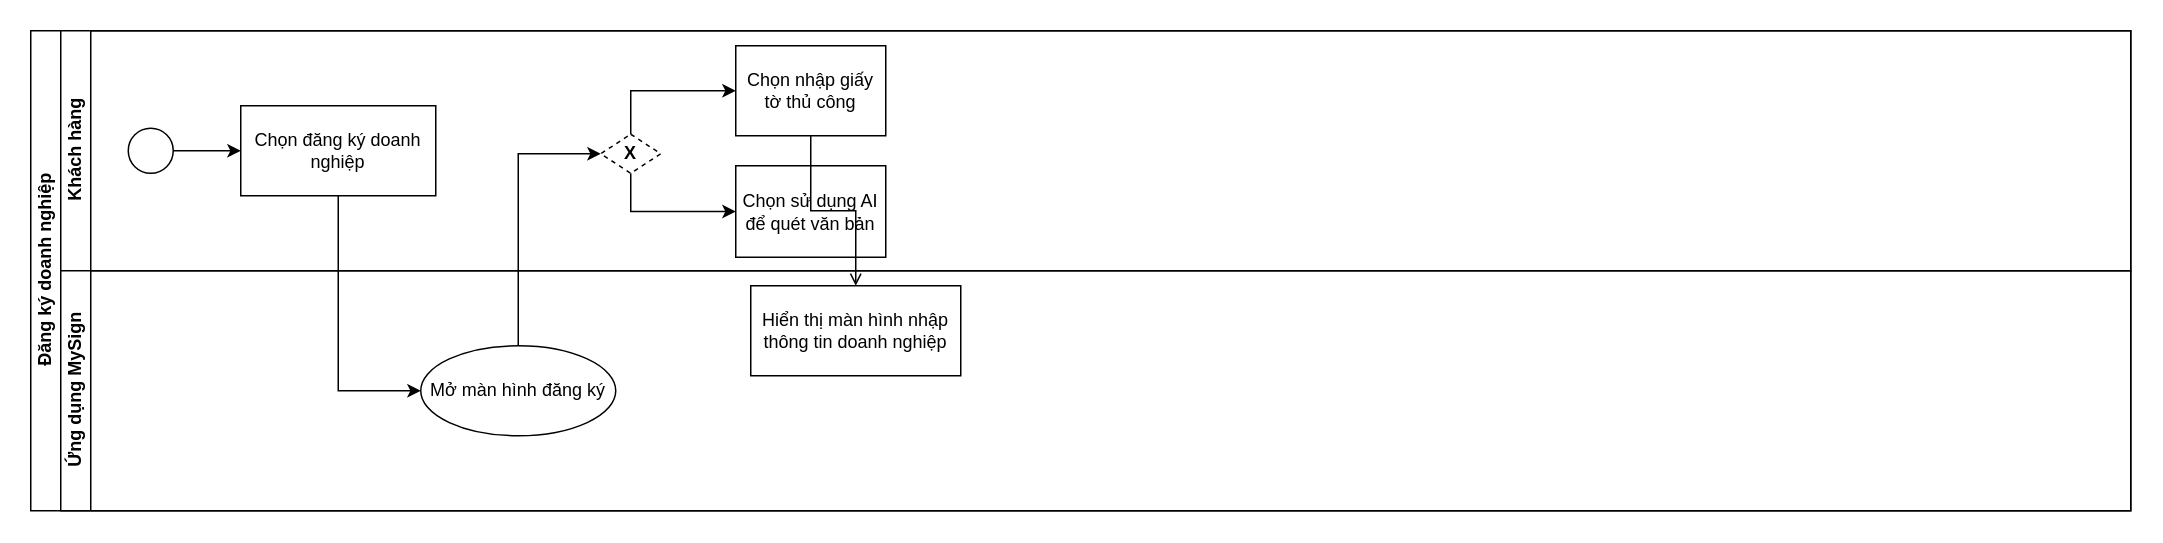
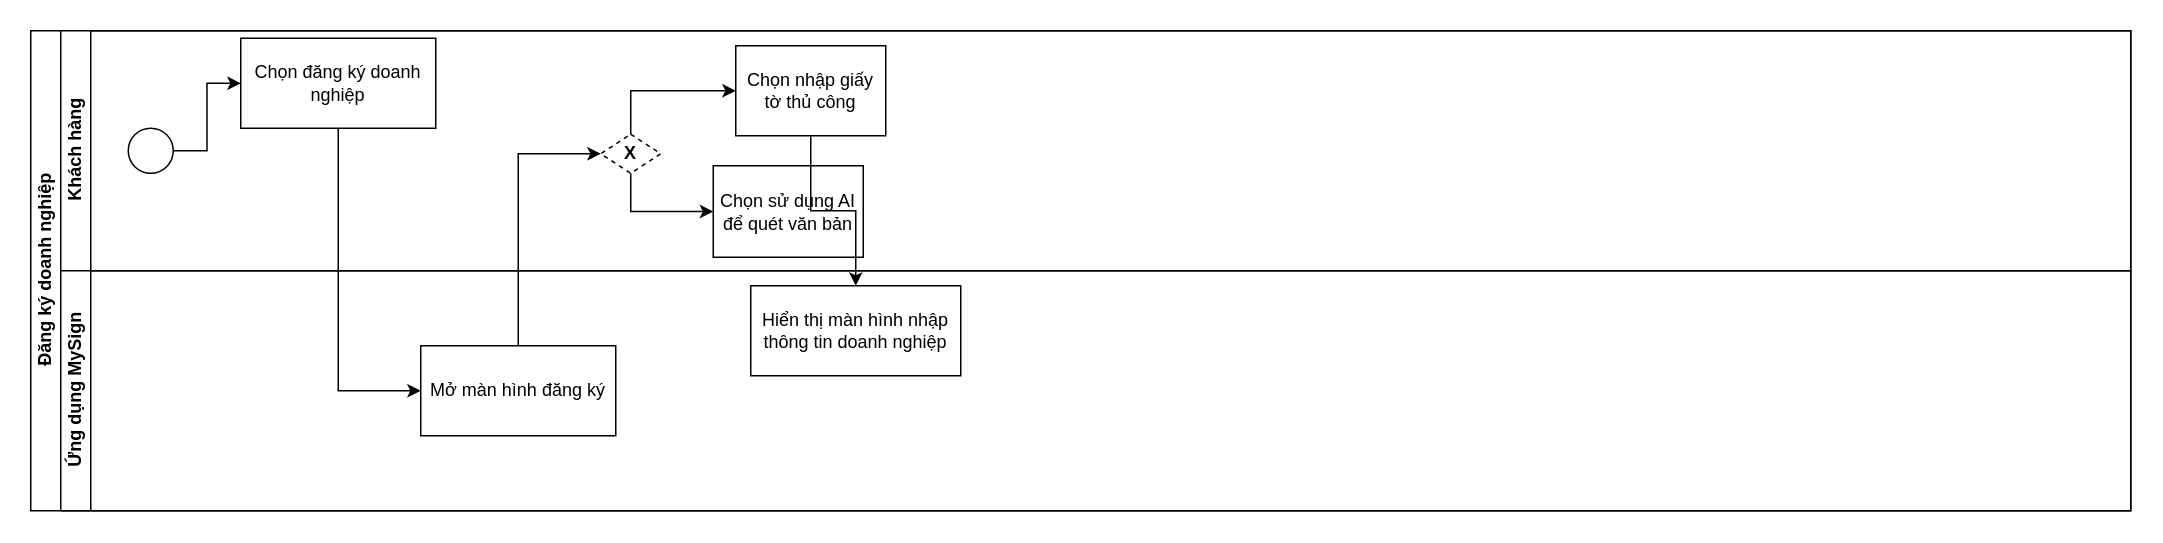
node "Chọn đăng ký doanh nghiệp": moved (338, 151) -> (338, 83)
node "Chọn sử dụng AI để quét văn bản": moved (811, 212) -> (788, 212)
edge "Chọn nhập giấy tờ thủ công" -> "Hiển thị màn hình nhập thông tin doanh nghiệp": arrowhead open -> classic
node "Mở màn hình đăng ký": shape ellipse -> rectangle
